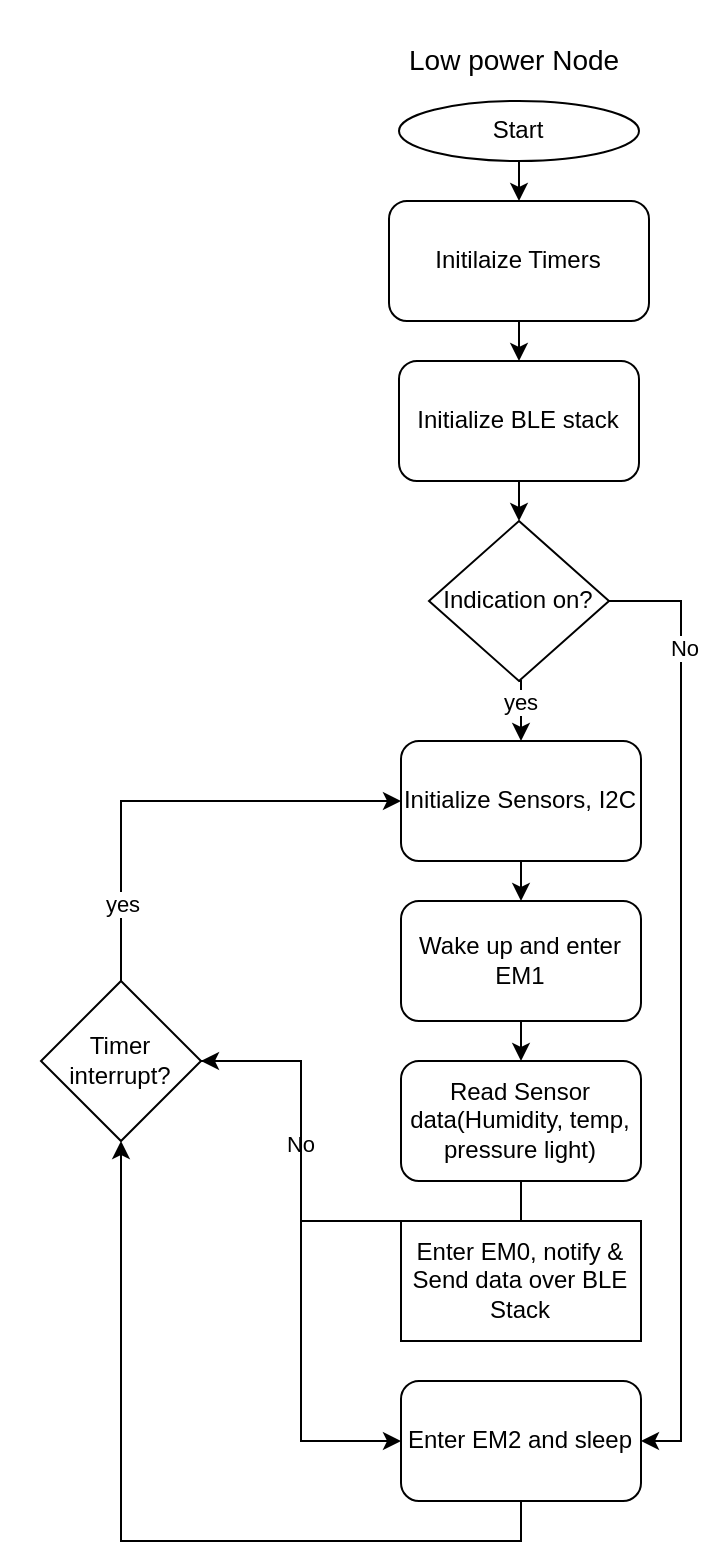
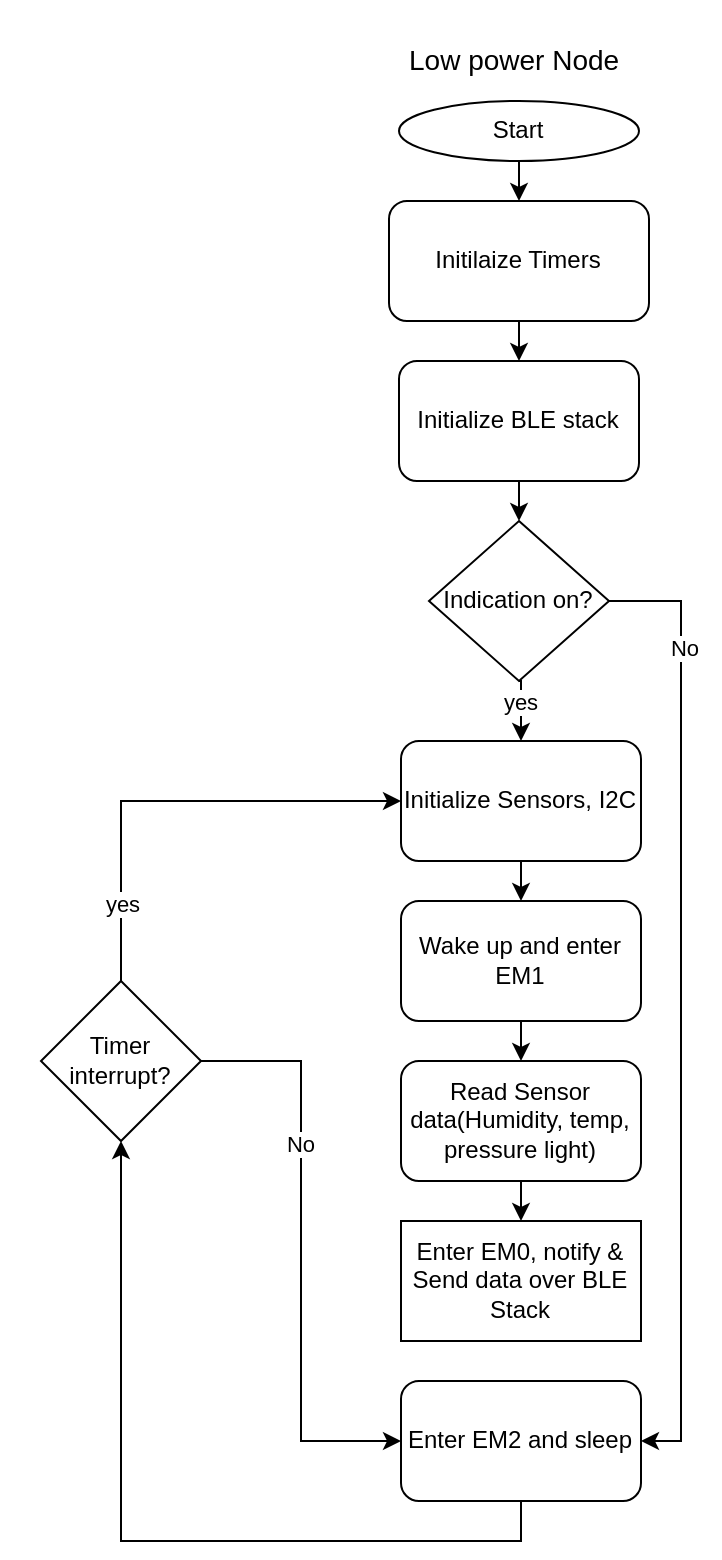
edge "Read Sensor data(Humidity, temp, pressure light)" -> "Timer interrupt?": now "Read Sensor data(Humidity, temp, pressure light)" -> "Enter EM0, notify & Send data over BLE Stack"
